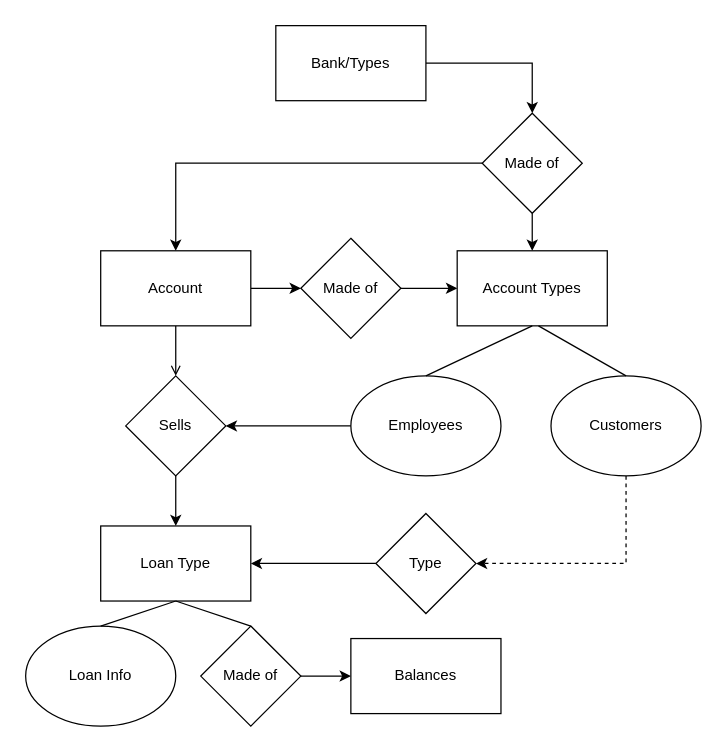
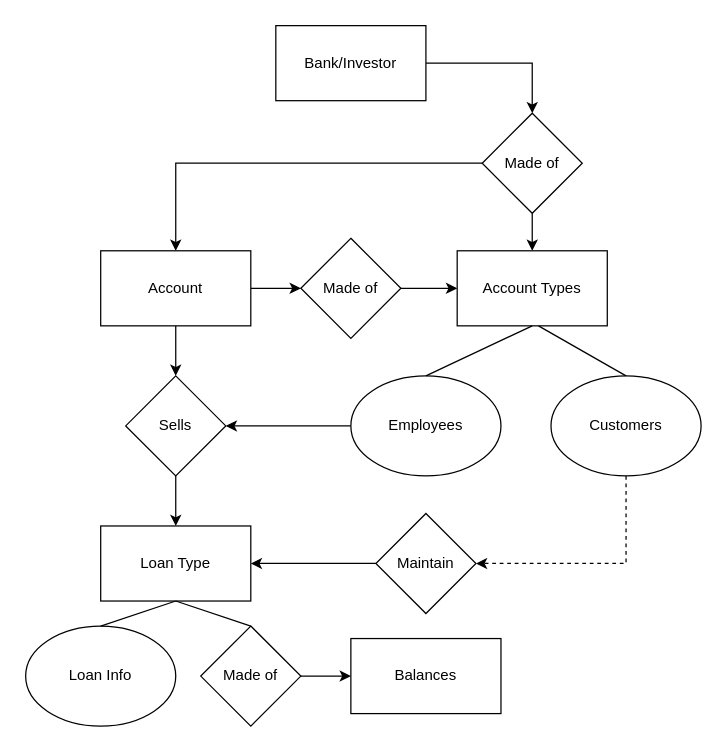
node "Bank/Types": label "Bank/Types" -> "Bank/Investor"
edge "Account" -> "Sells": arrowhead open -> classic
node "Type": label "Type" -> "Maintain"
